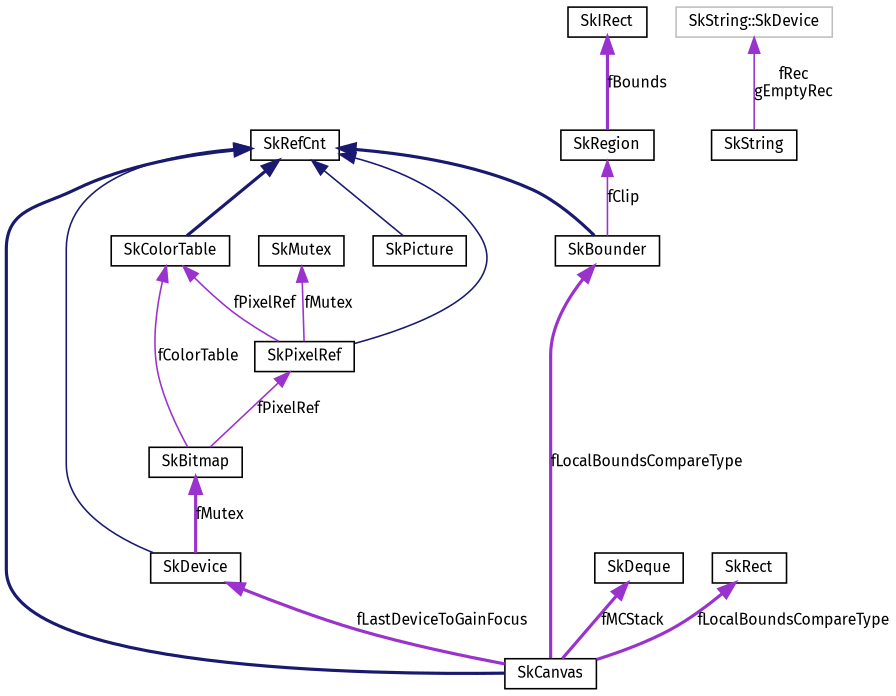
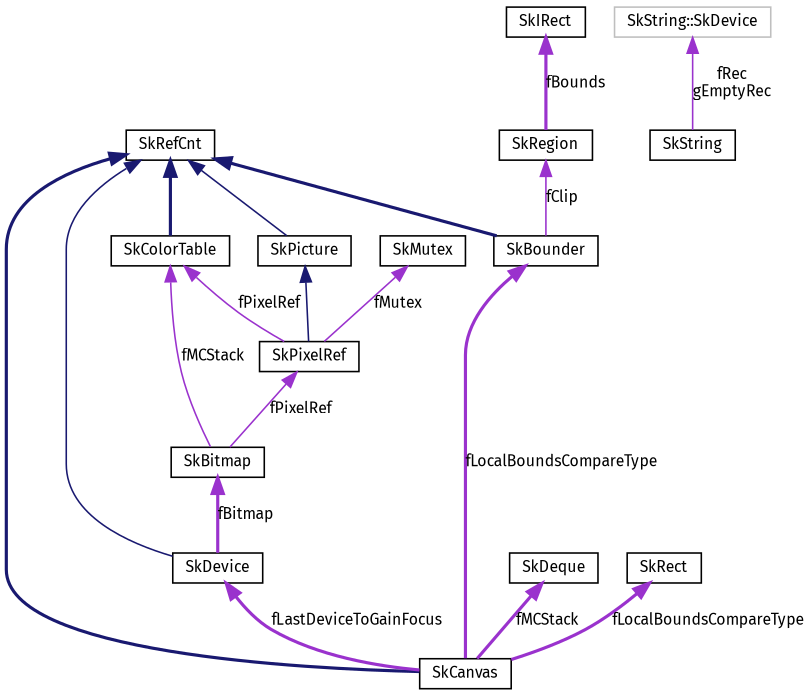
edge "SkPixelRef" -> "SkRefCnt": now "SkPixelRef" -> "SkPicture"
edge "SkBitmap" -> "SkColorTable": label "fColorTable" -> "fMCStack"
edge "SkDevice" -> "SkBitmap": label "fMutex" -> "fBitmap"
